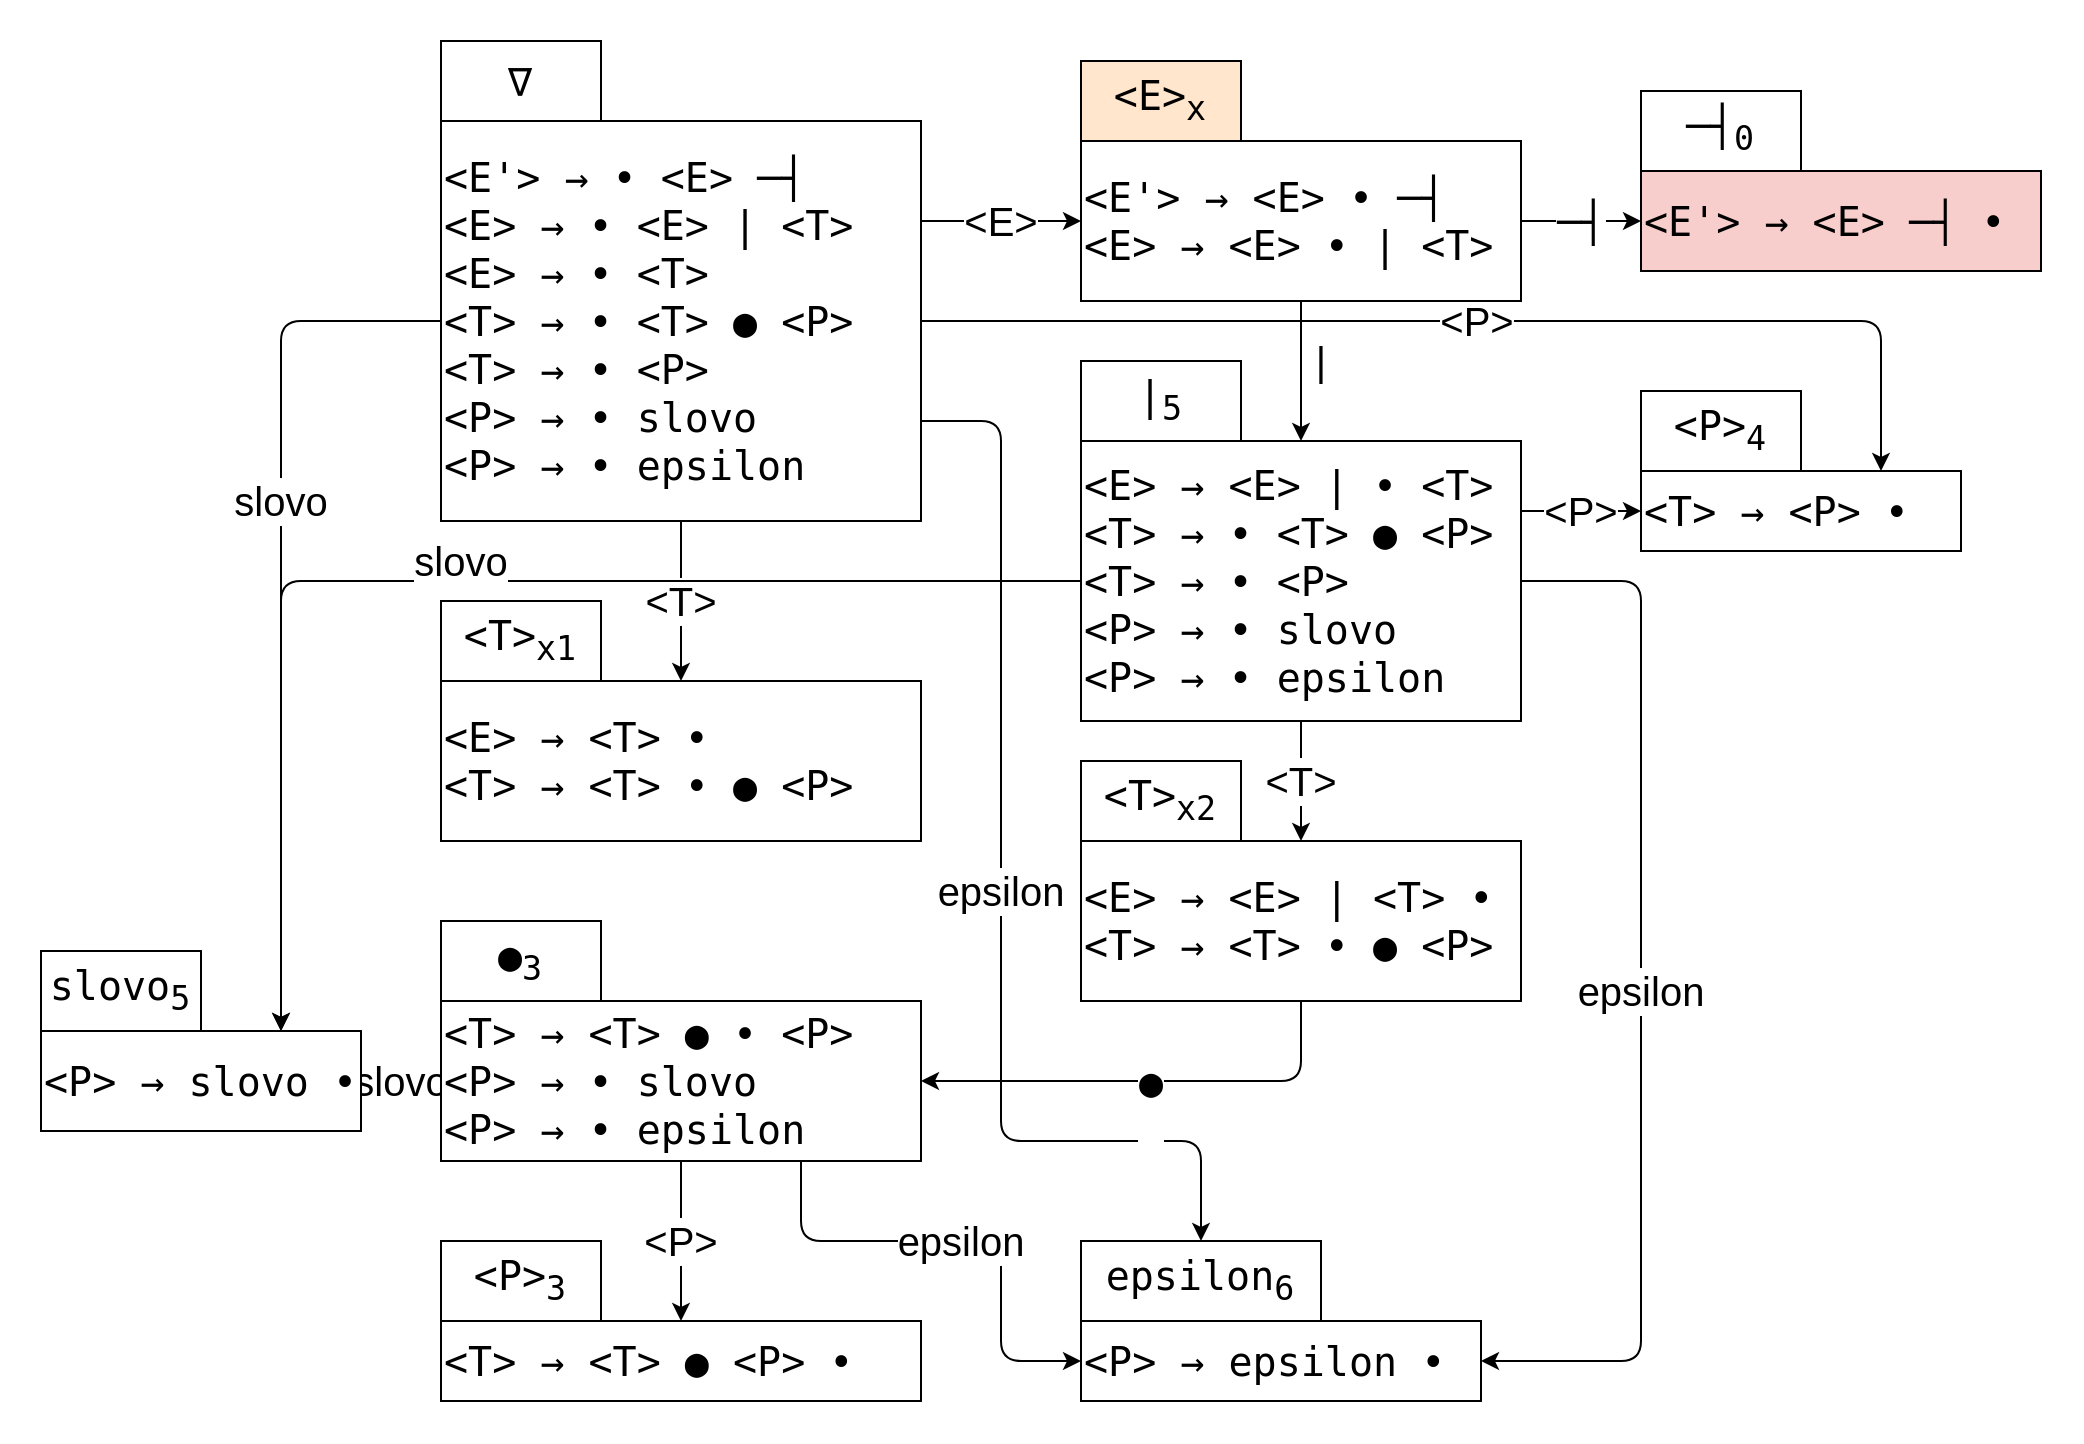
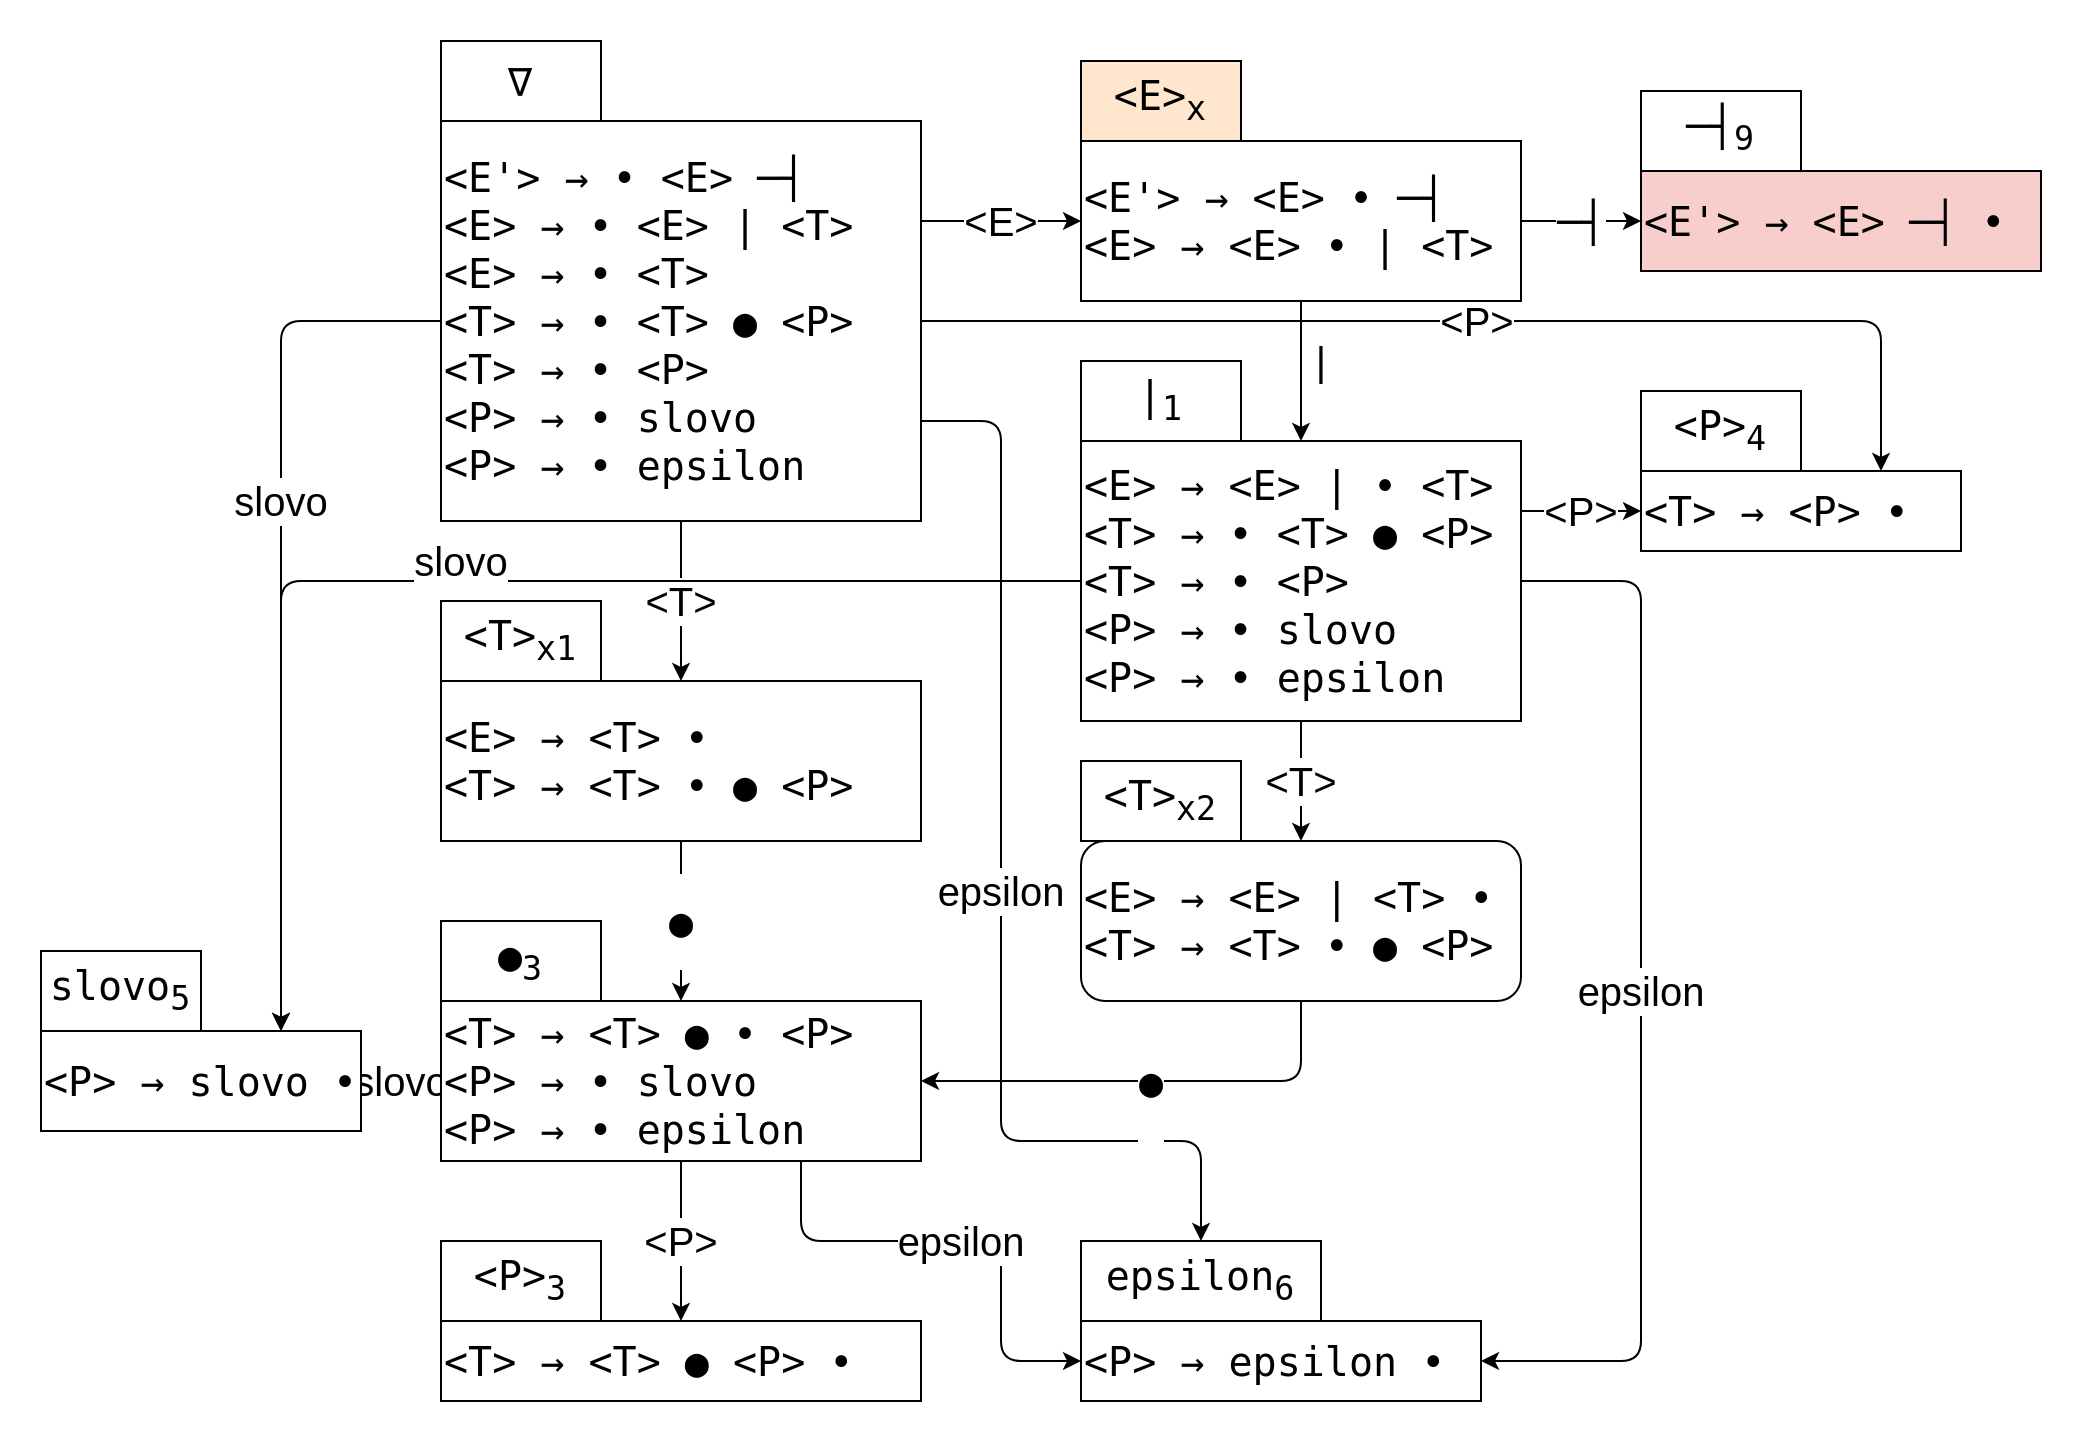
node "─┤0": label "─┤0" -> "─┤9"
node "|5": label "|5" -> "|1"
edge "<E> → <T> • <T> → <T> • ● <P>" -> "<T> → <T> ● • <P> <P> → • slovo <P> → • epsilon": added, label "●"
node "<E> → <E> | <T> • <T> → <T> • ● <P>": shape rectangle -> rounded rectangle
